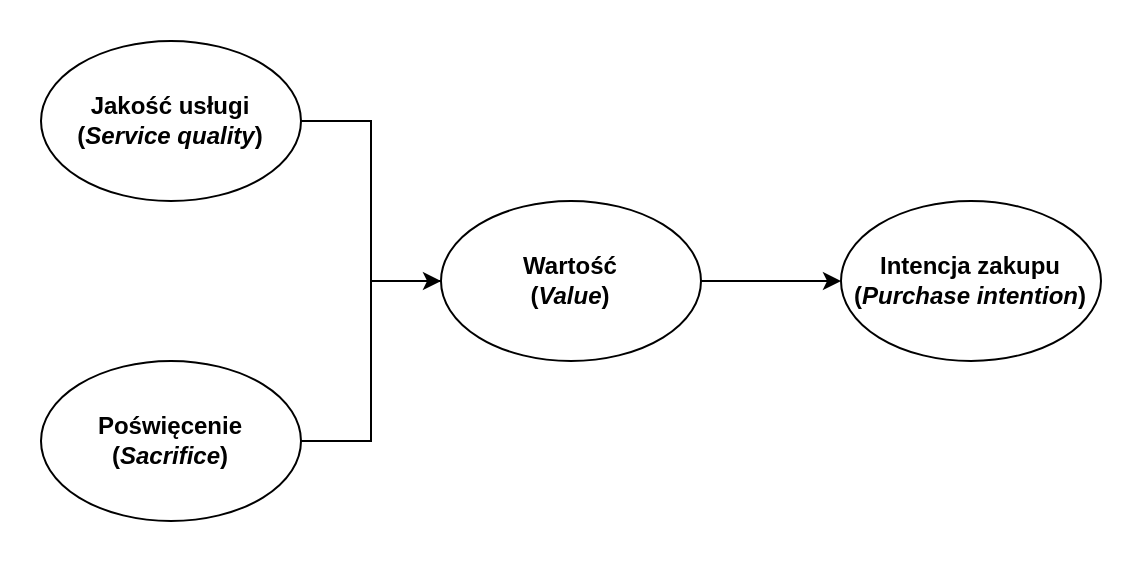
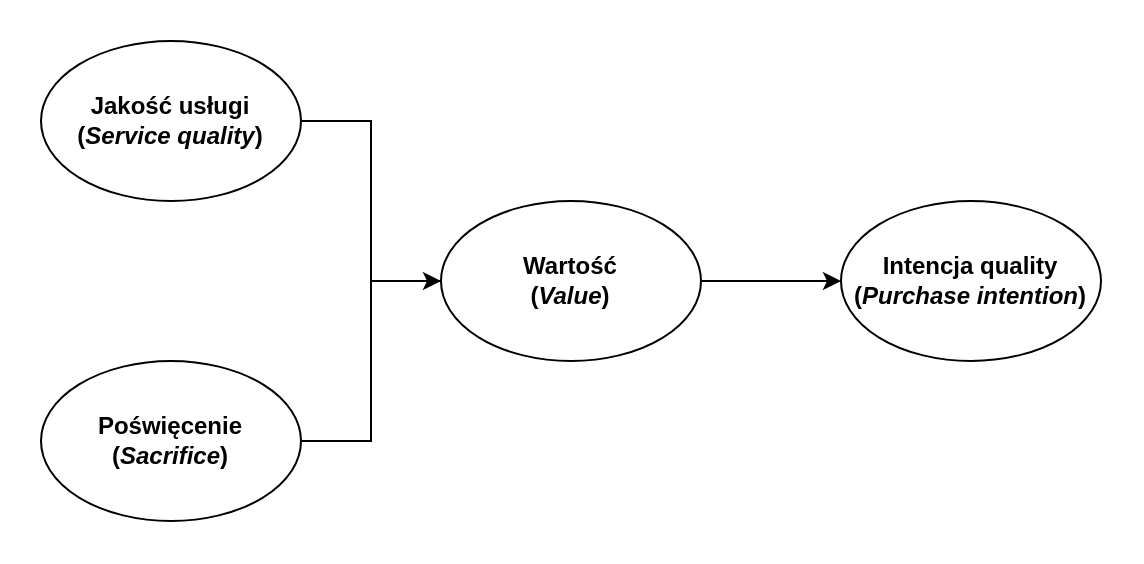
node "Intencja zakupu (Purchase intention)": label "Intencja zakupu (Purchase intention)" -> "Intencja quality (Purchase intention)"
